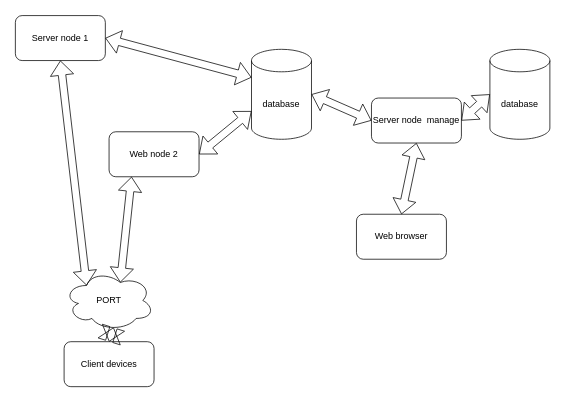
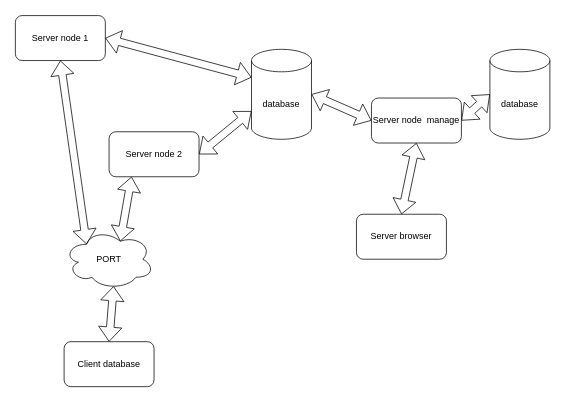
node "Web node 2": label "Web node 2" -> "Server node 2"
node "Web browser": label "Web browser" -> "Server browser"
node "PORT": moved (109, 300) -> (109, 259)
node "Client devices": label "Client devices" -> "Client database"
